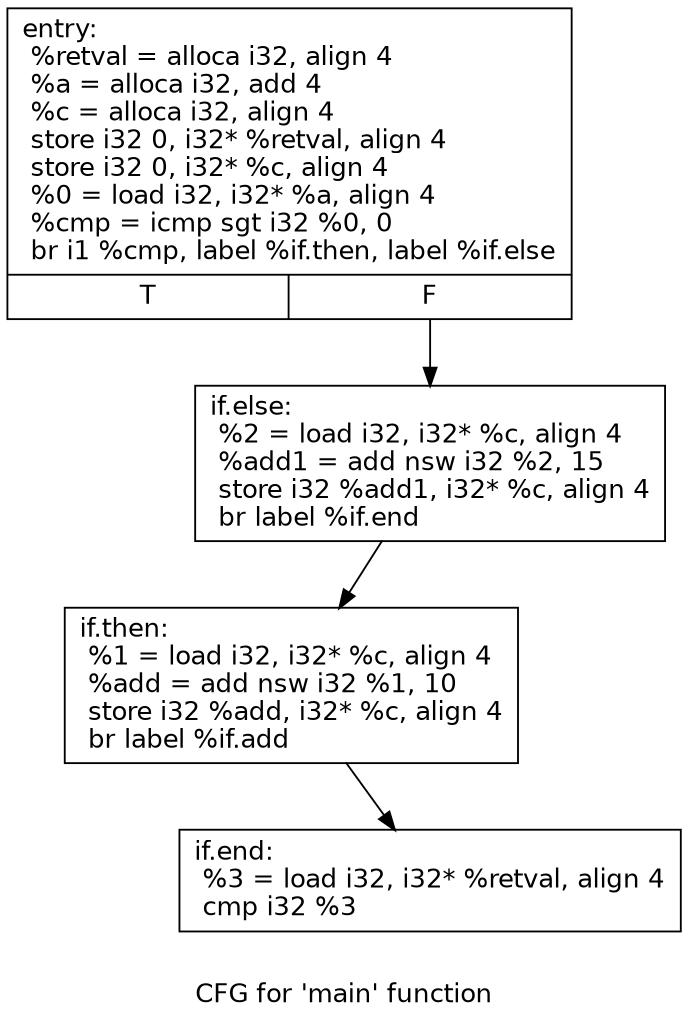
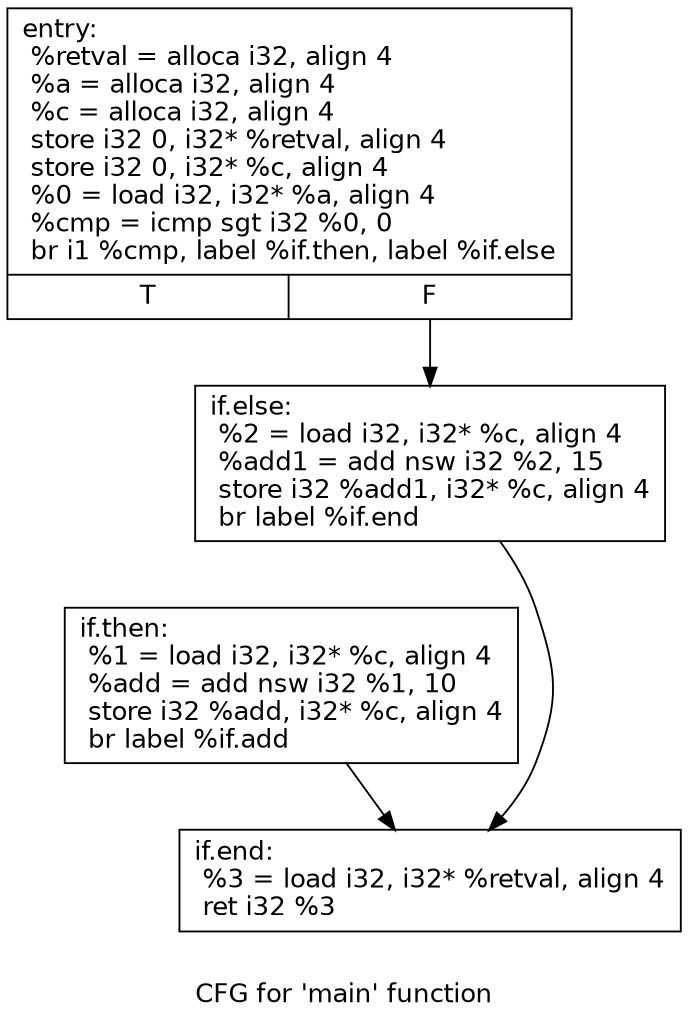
node "entry:": text "%a = alloca i32, add 4" -> "%a = alloca i32, align 4"
edge "if.else:" -> "if.then:": now "if.else:" -> "if.end:"
node "if.end:": text "cmp i32 %3" -> "ret i32 %3"
